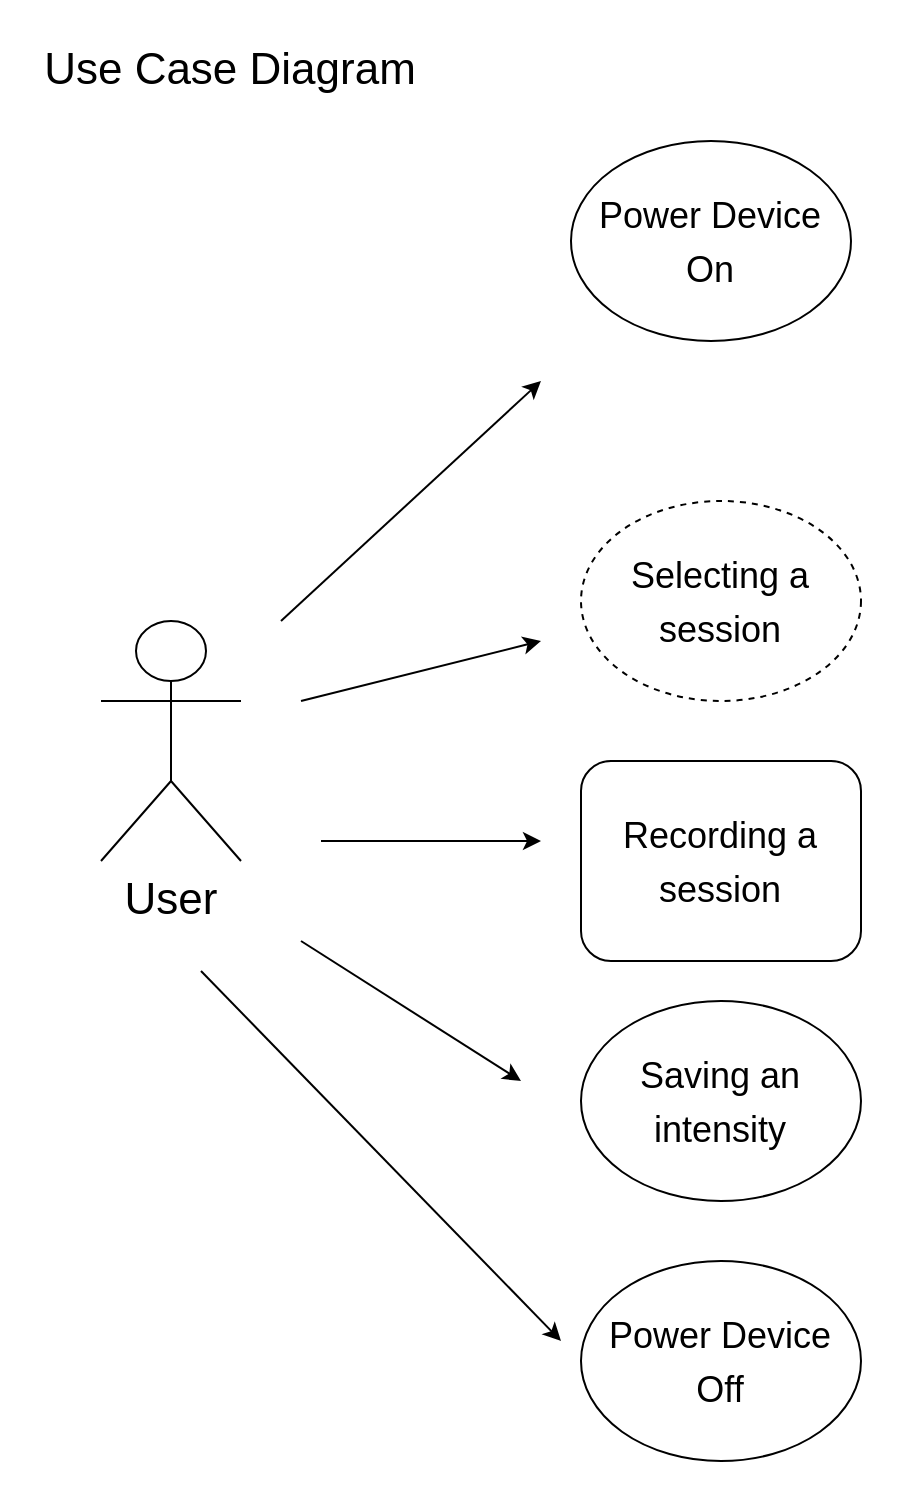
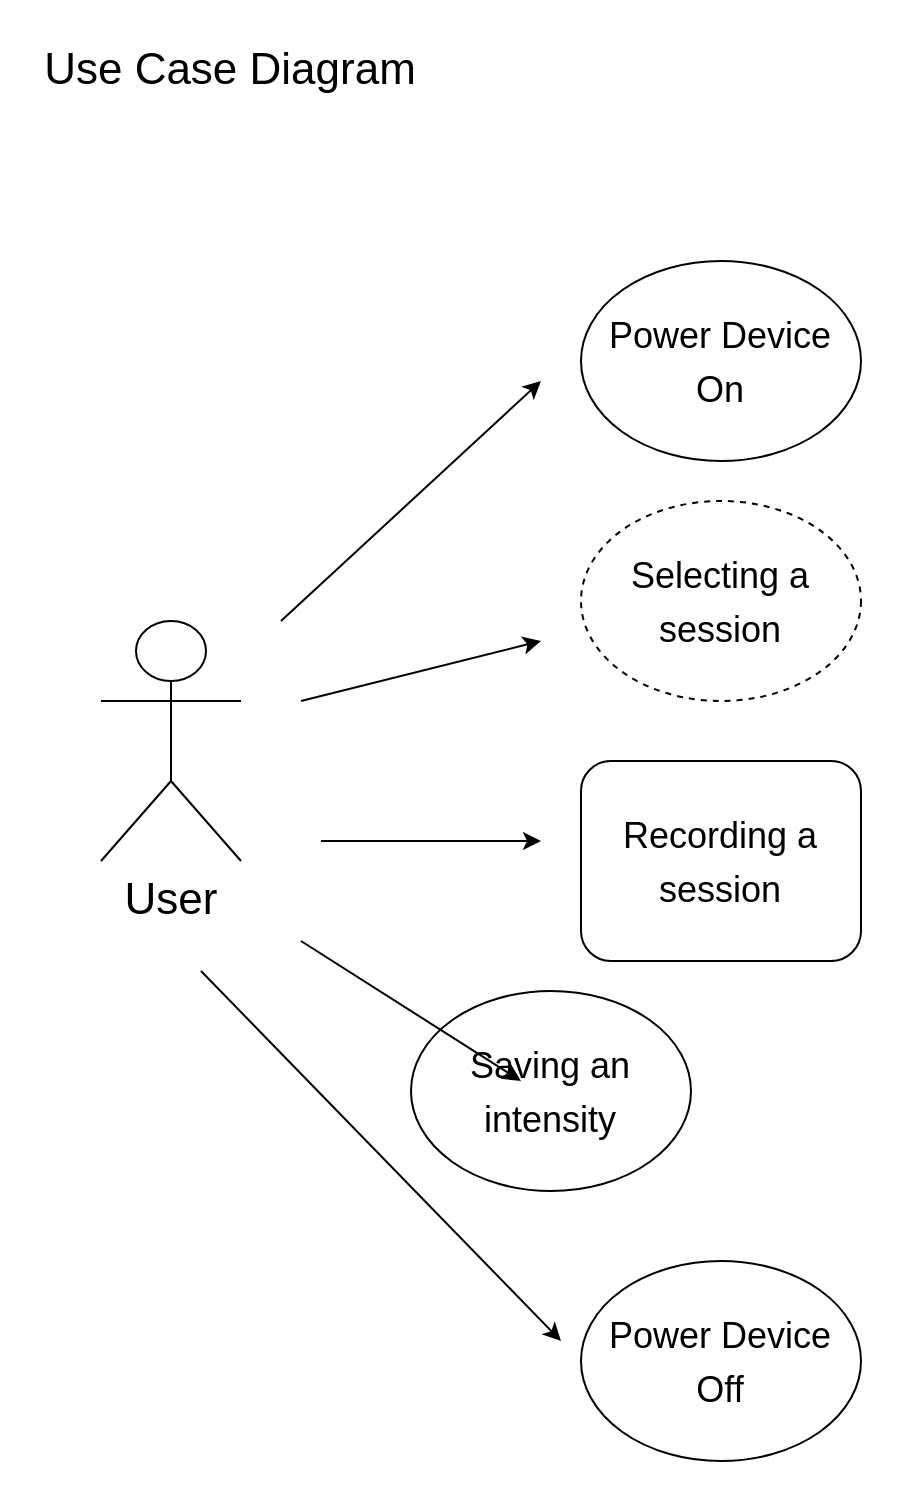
node "Power Device On": moved (711, 241) -> (721, 361)
node "Saving an intensity": moved (721, 1101) -> (551, 1091)
